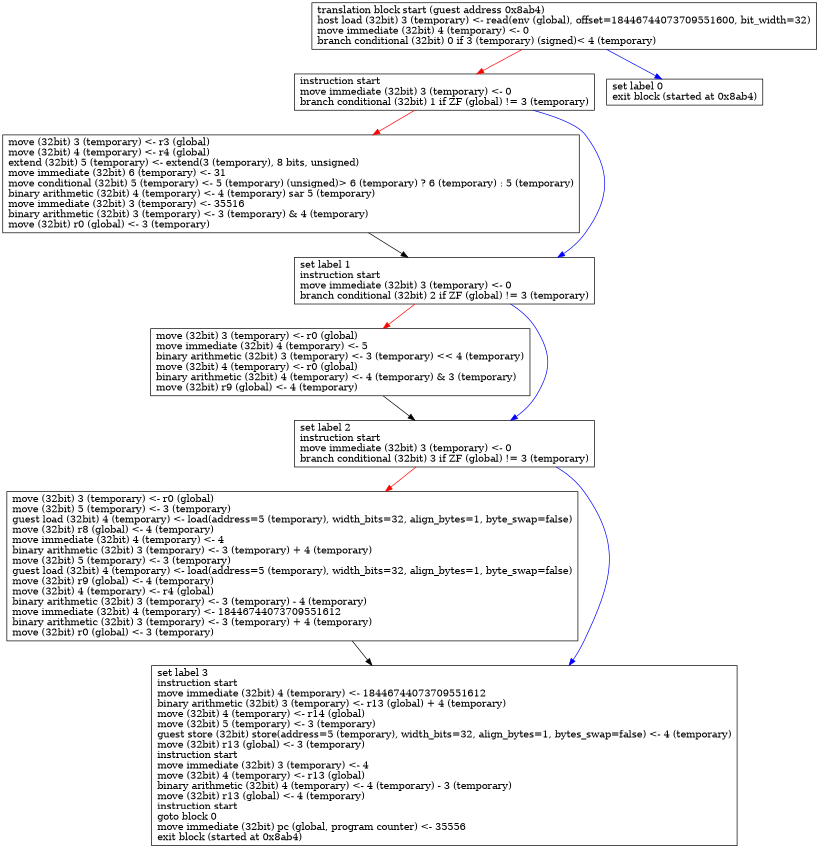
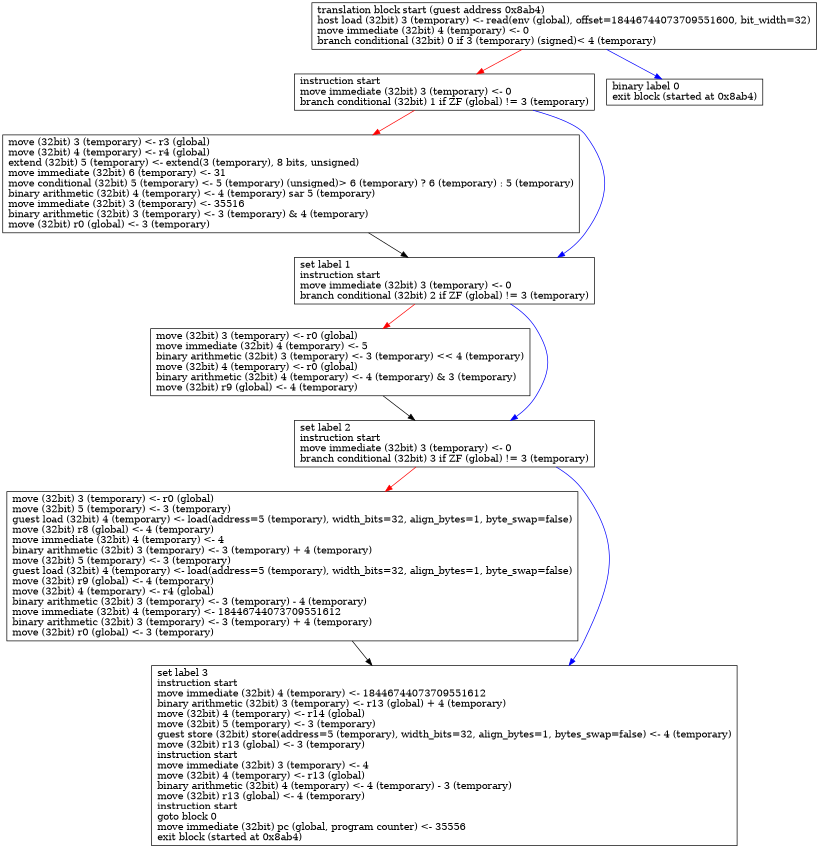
node "set label 0 exit block (started at 0x8ab4)": label "set label 0 exit block (started at 0x8ab4)" -> "binary label 0 exit block (started at 0x8ab4)"
